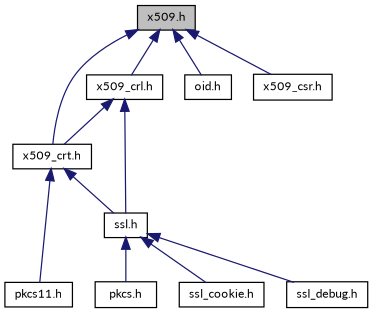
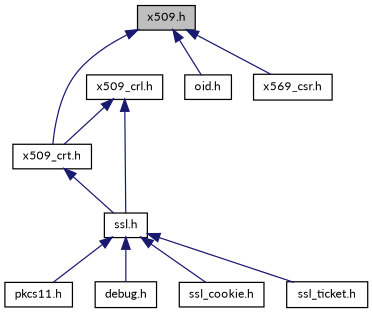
edge "x509_crl.h" -> "x509.h": removed
node "x509_csr.h": label "x509_csr.h" -> "x569_csr.h"
edge "pkcs11.h" -> "x509_crt.h": now "pkcs11.h" -> "ssl.h"
node "pkcs.h": label "pkcs.h" -> "debug.h"
node "ssl_debug.h": label "ssl_debug.h" -> "ssl_ticket.h"
